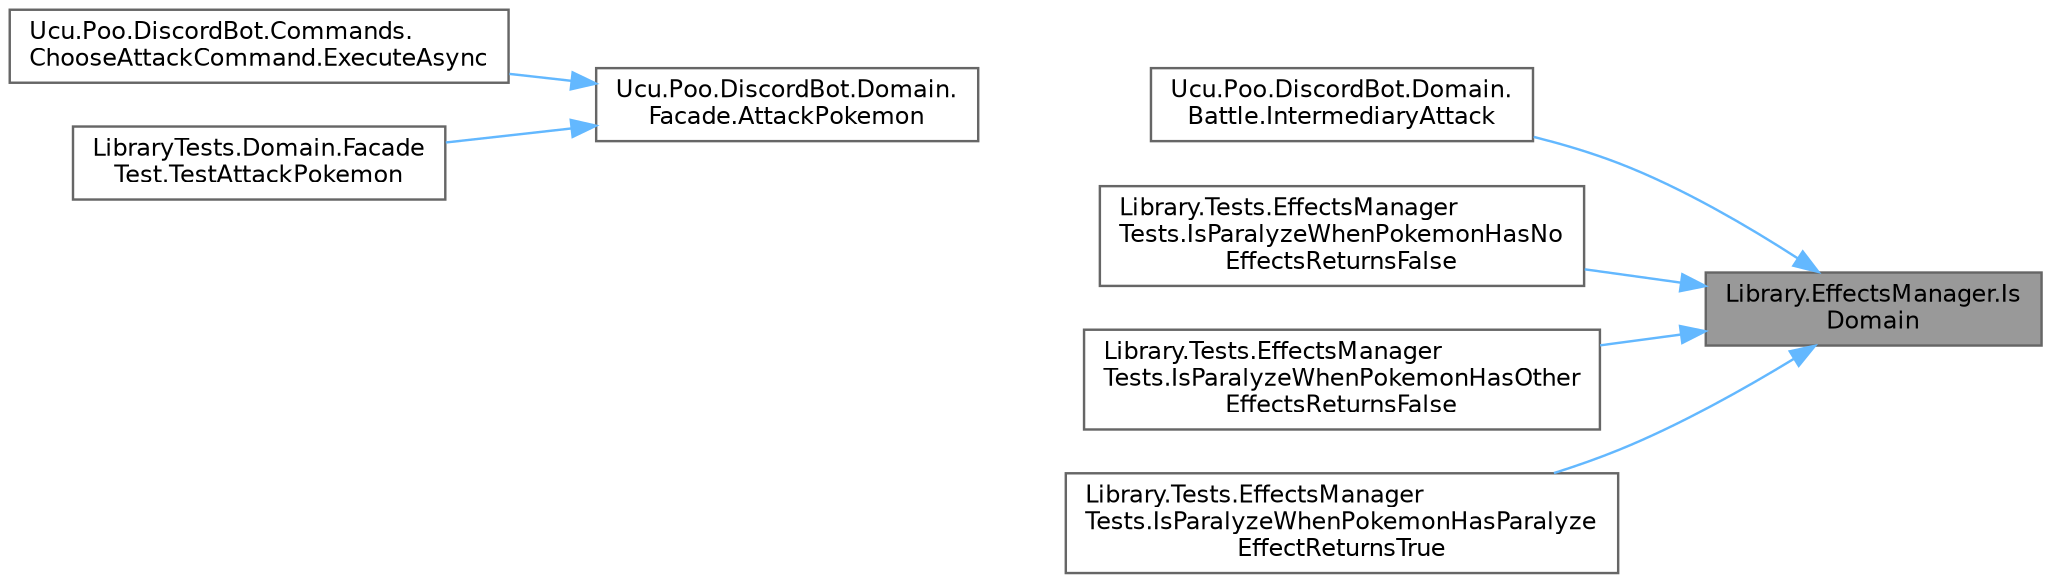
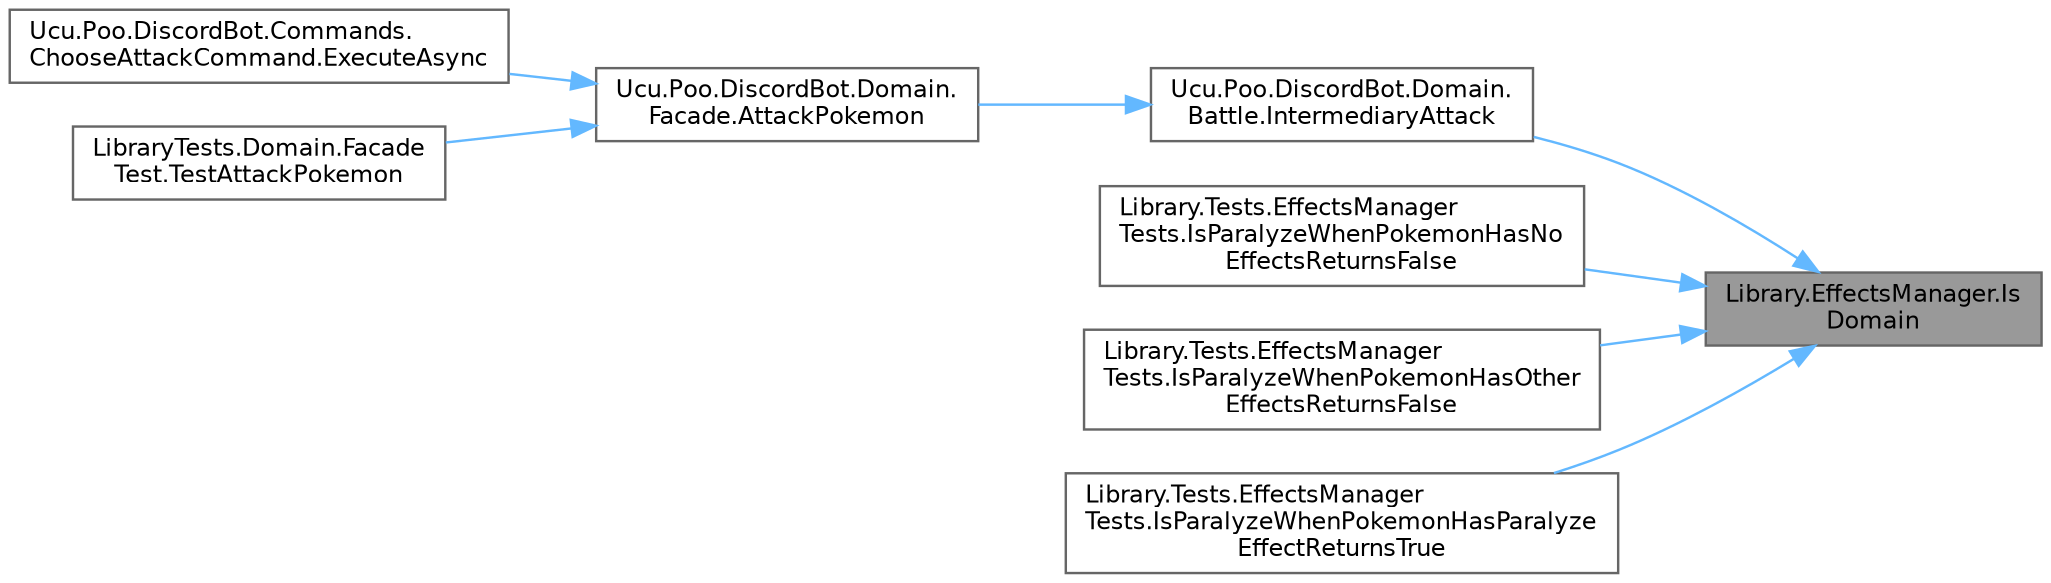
edge "Ucu.Poo.DiscordBot.Domain. Facade.AttackPokemon" -> "Ucu.Poo.DiscordBot.Domain. Battle.IntermediaryAttack": added
